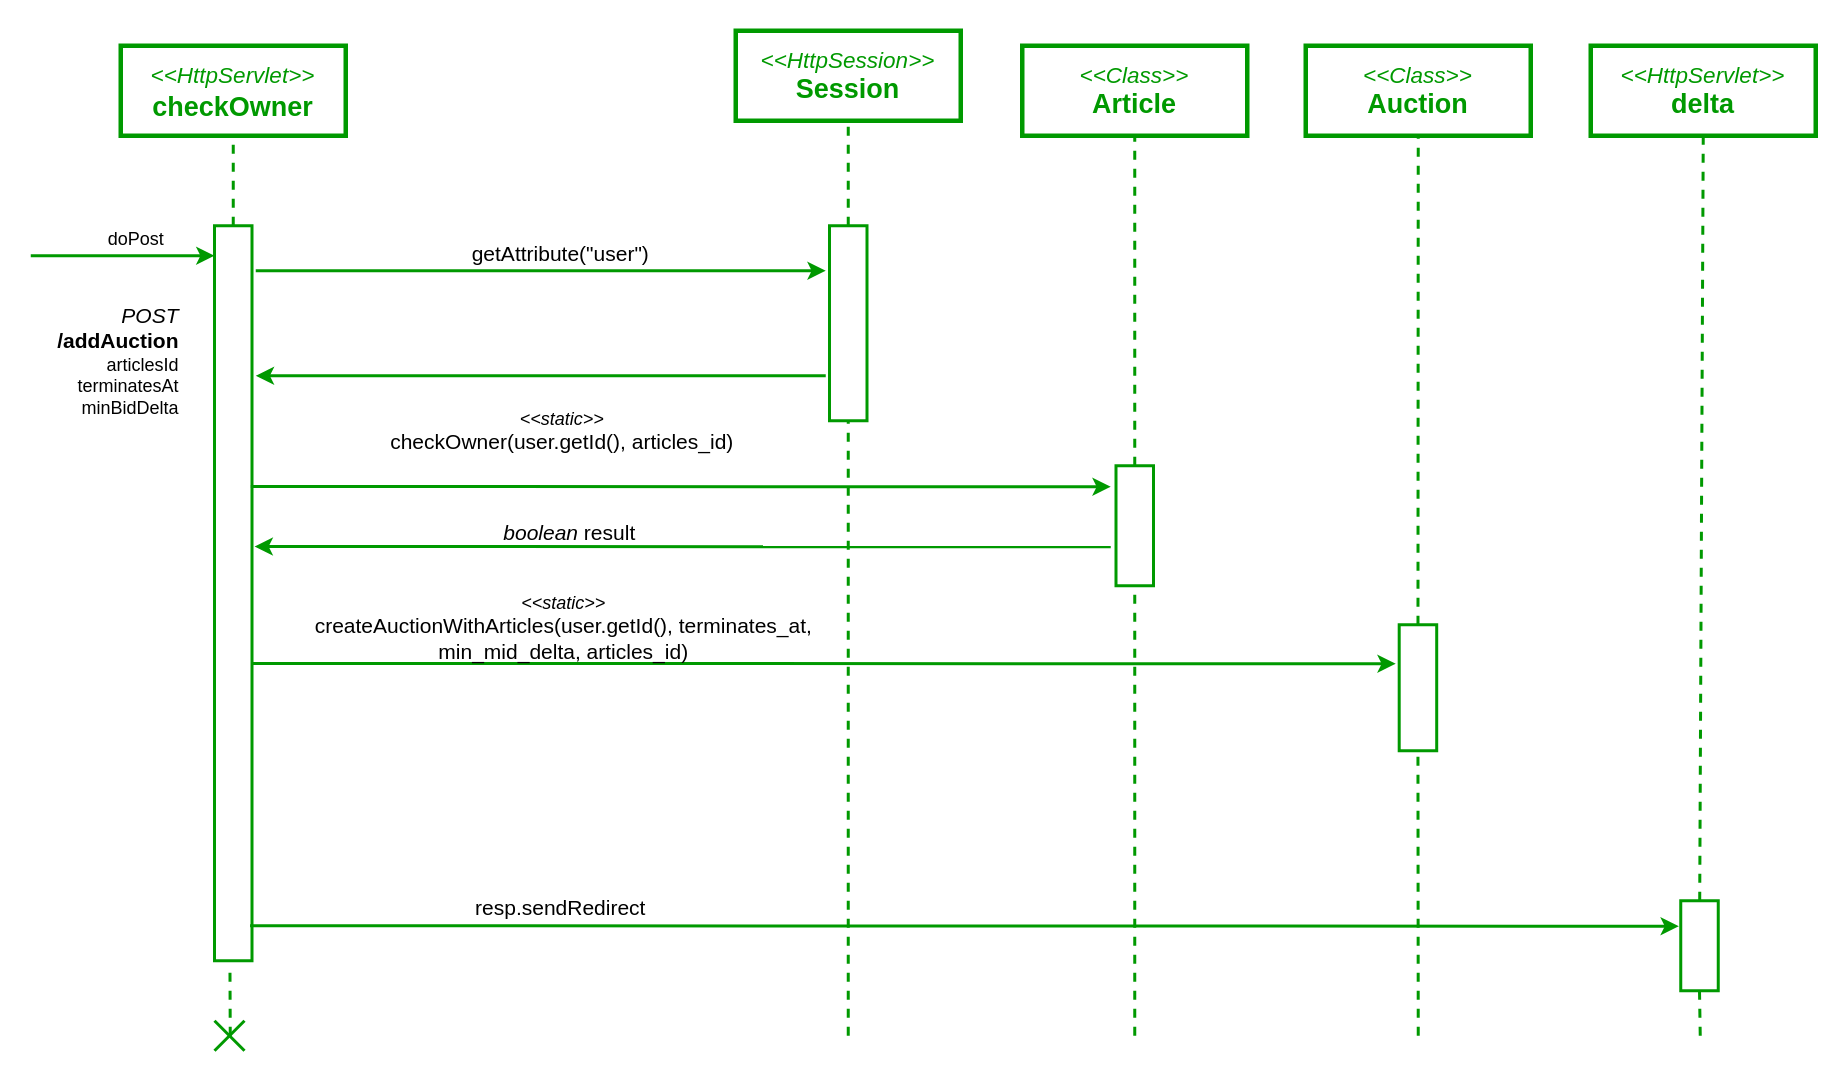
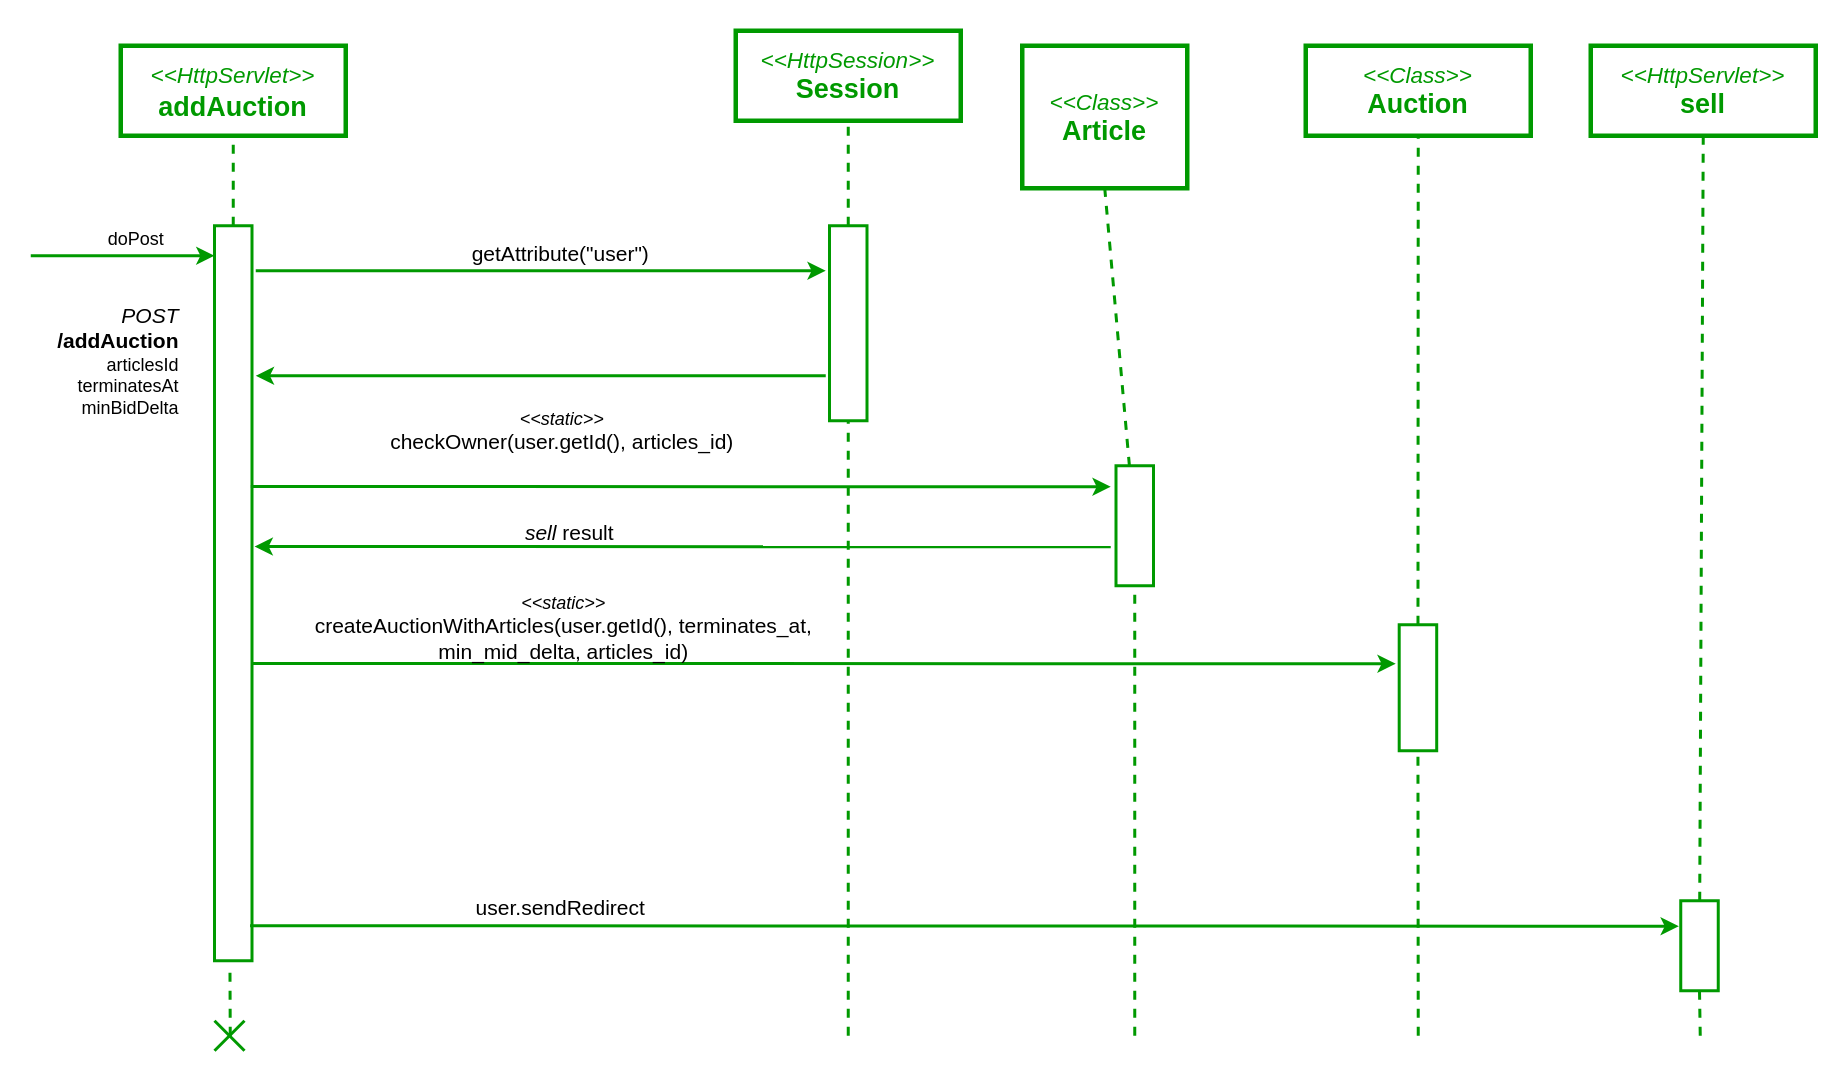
node "<<HttpServlet>> checkOwner": label "<<HttpServlet>> checkOwner" -> "<<HttpServlet>> addAuction"
node "<<Class>> Article": size 225x90 -> 165x143
node "<<HttpServlet>> delta": label "<<HttpServlet>> delta" -> "<<HttpServlet>> sell"
node "boolean result": label "boolean result" -> "sell result"
node "resp.sendRedirect": label "resp.sendRedirect" -> "user.sendRedirect"
